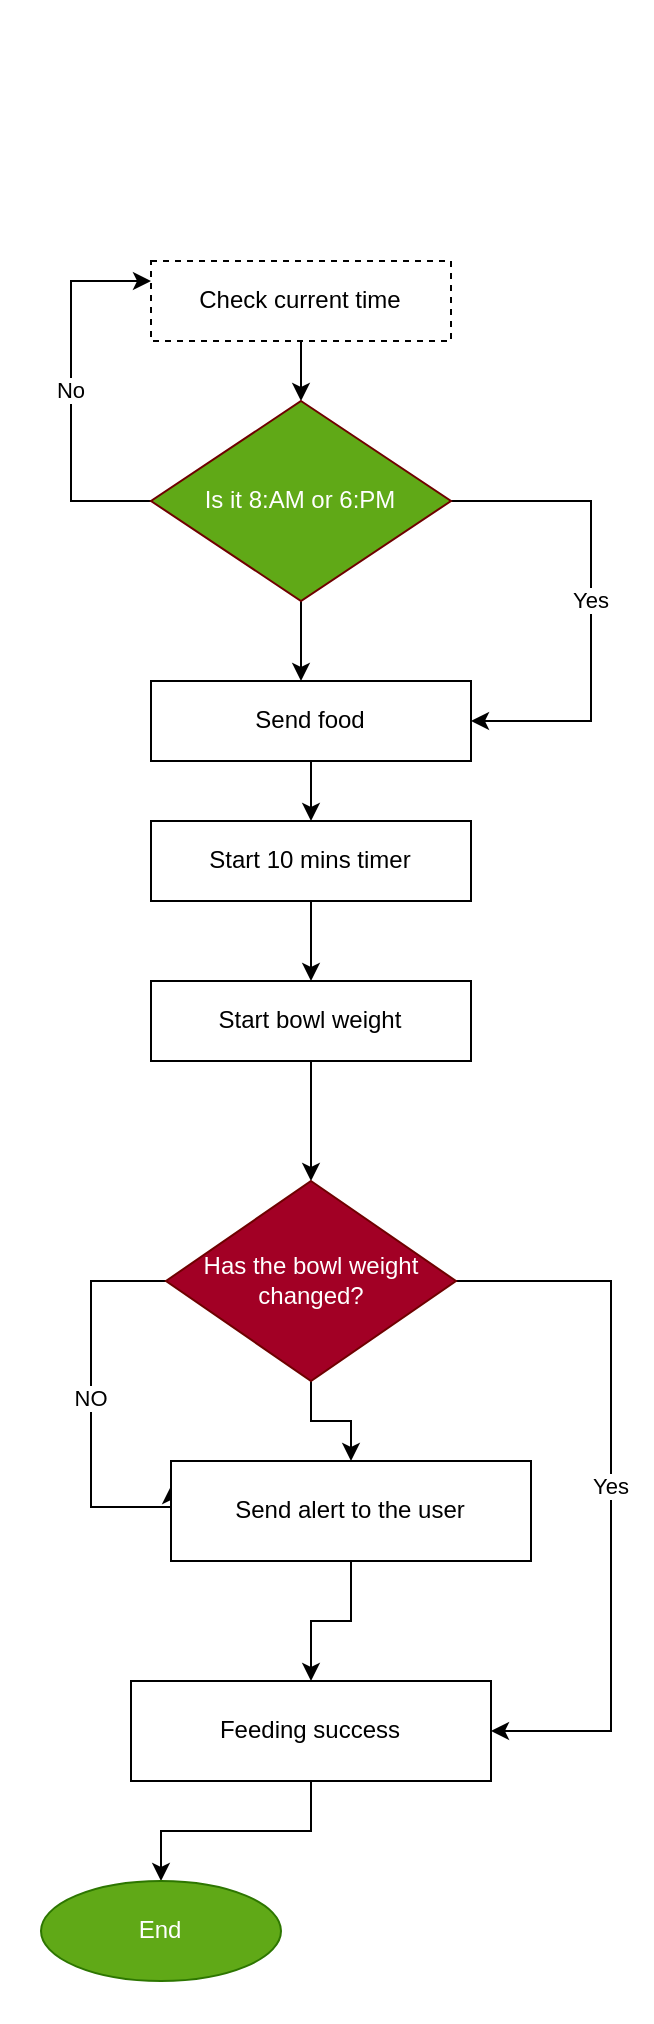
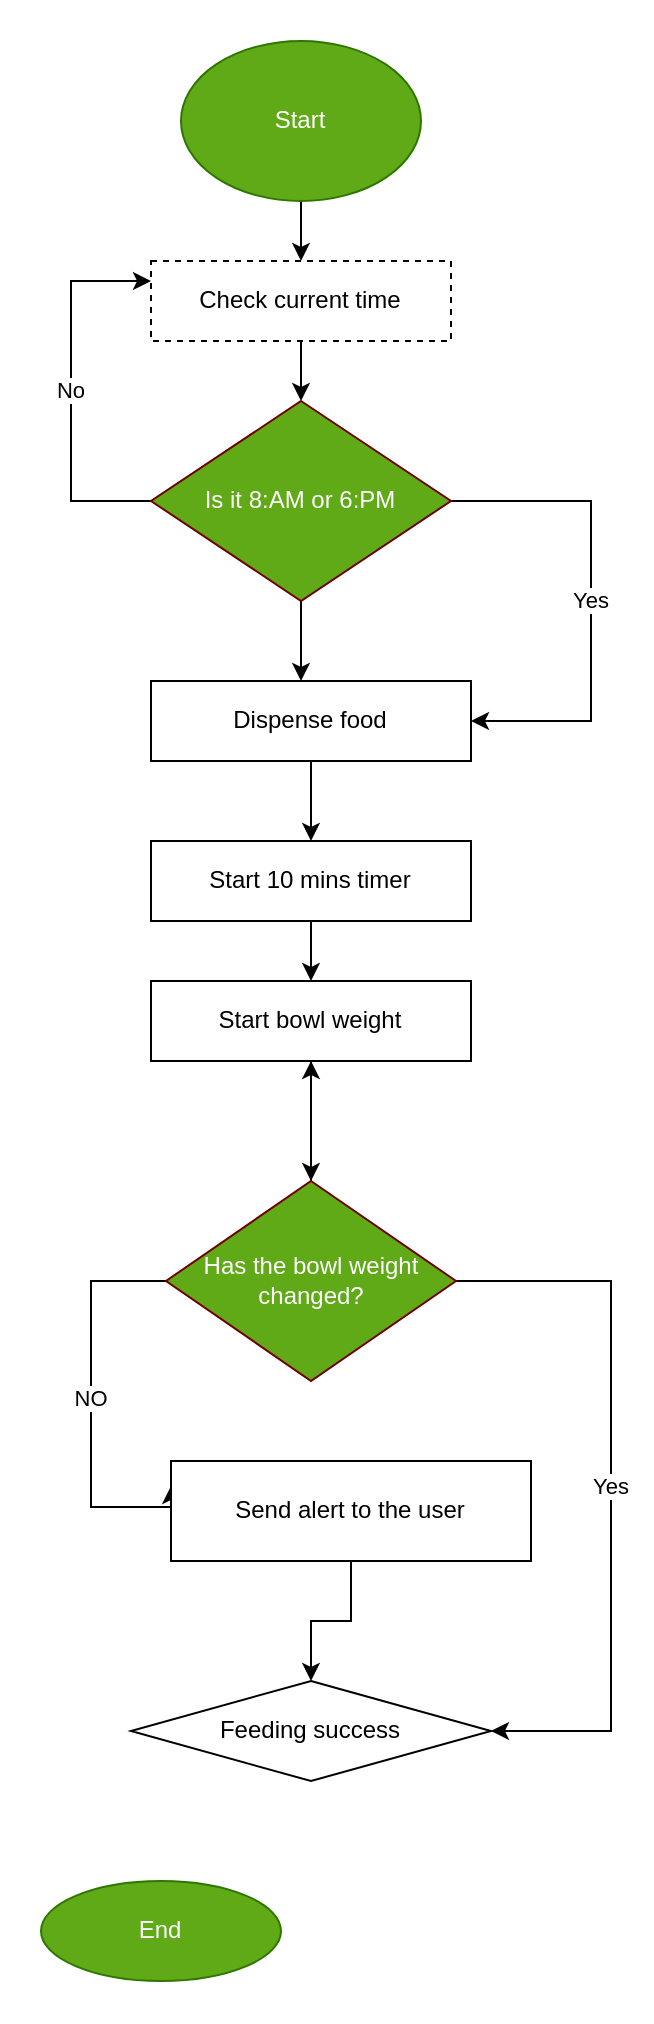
node "Start": added
edge "Start" -> "Check current time": added
node "Send food": label "Send food" -> "Dispense food"
node "Start 10 mins timer": moved (311, 861) -> (311, 881)
node "Has the bowl weight changed?": fillcolor #a20025 -> #60a917
edge "Has the bowl weight changed?" -> "Send alert to the user": now "Has the bowl weight changed?" -> "Start bowl weight"
node "Feeding success": shape rectangle -> diamond
edge "Feeding success" -> "End": removed
